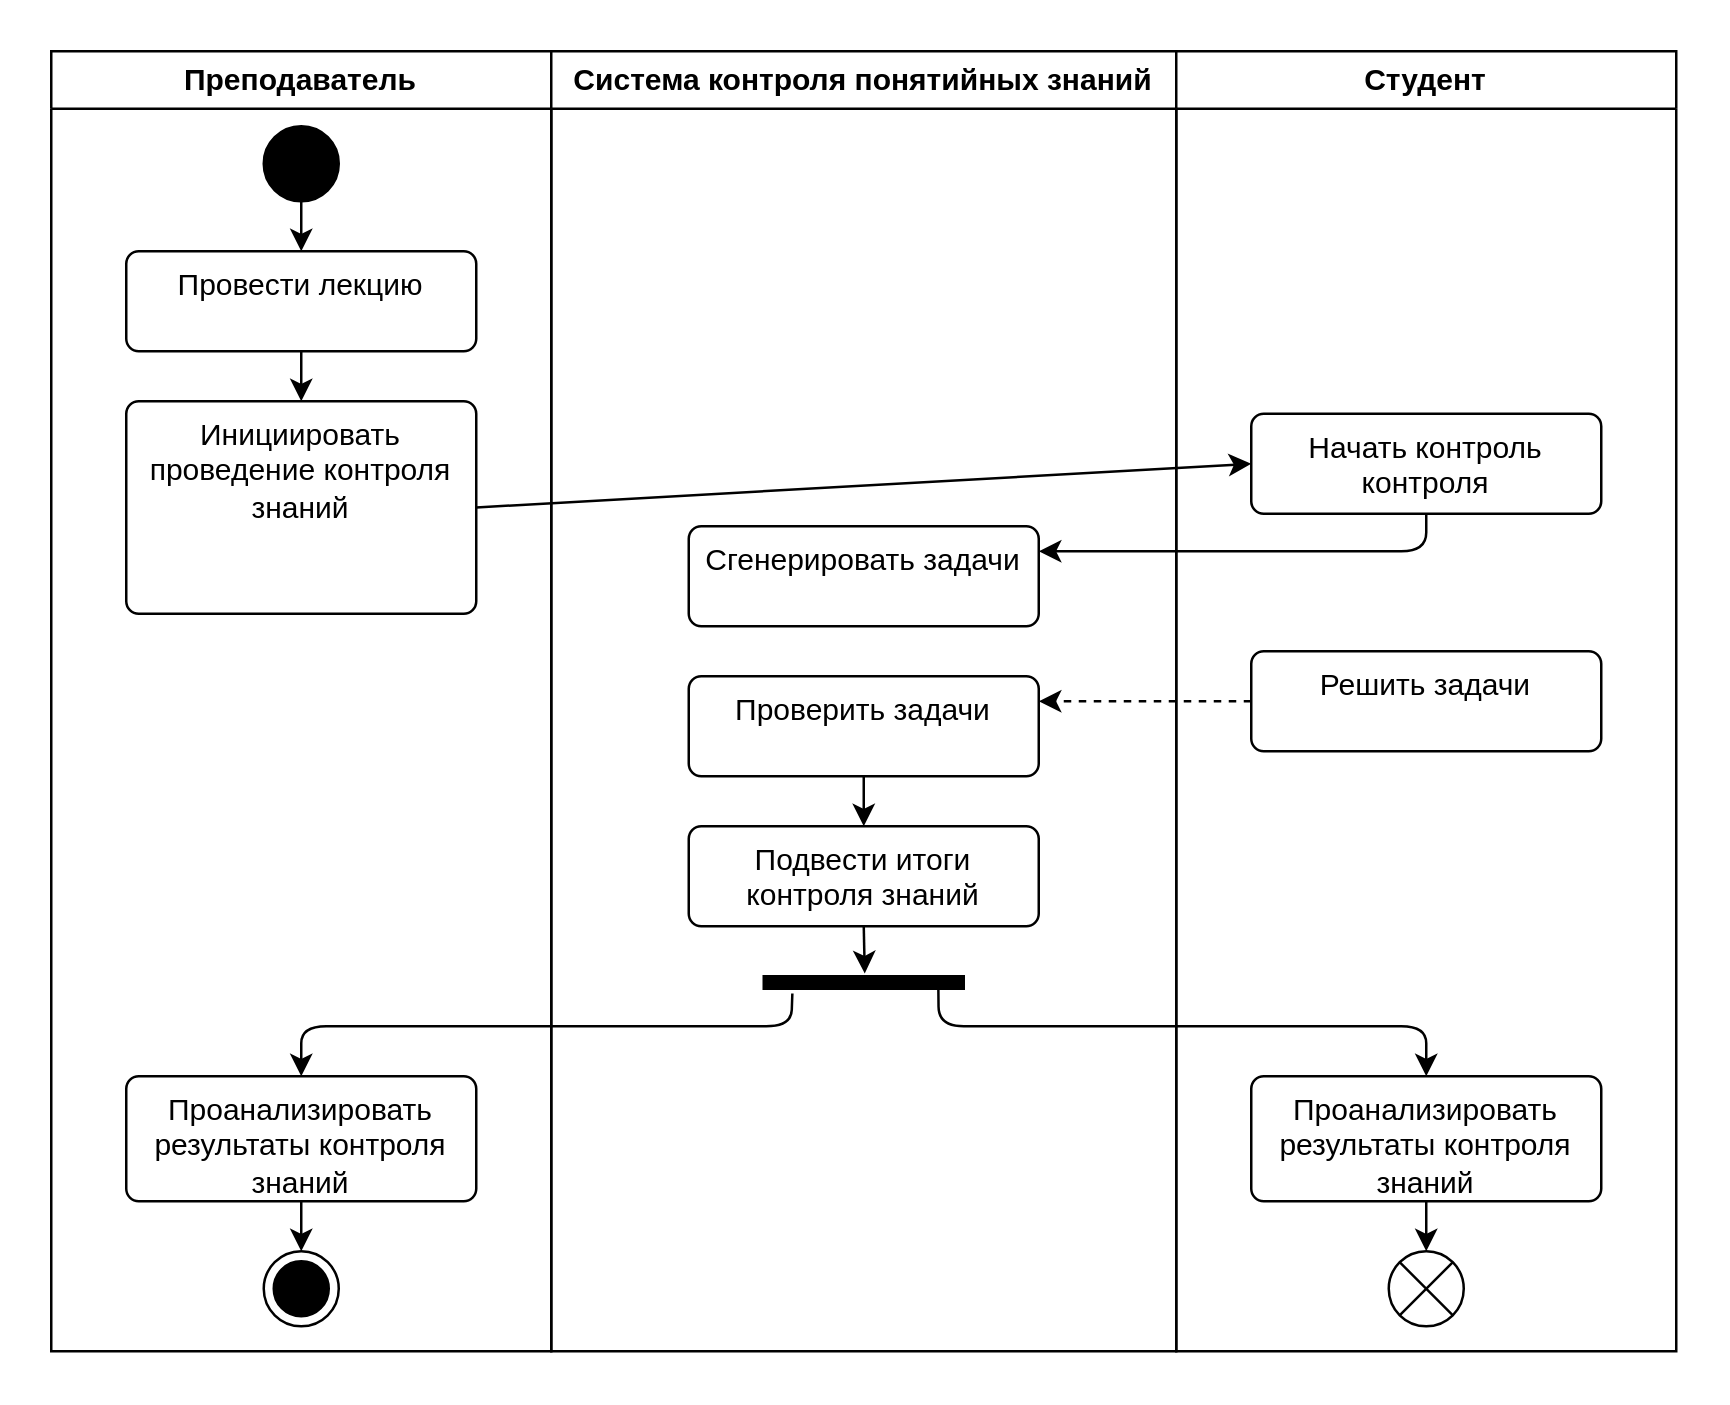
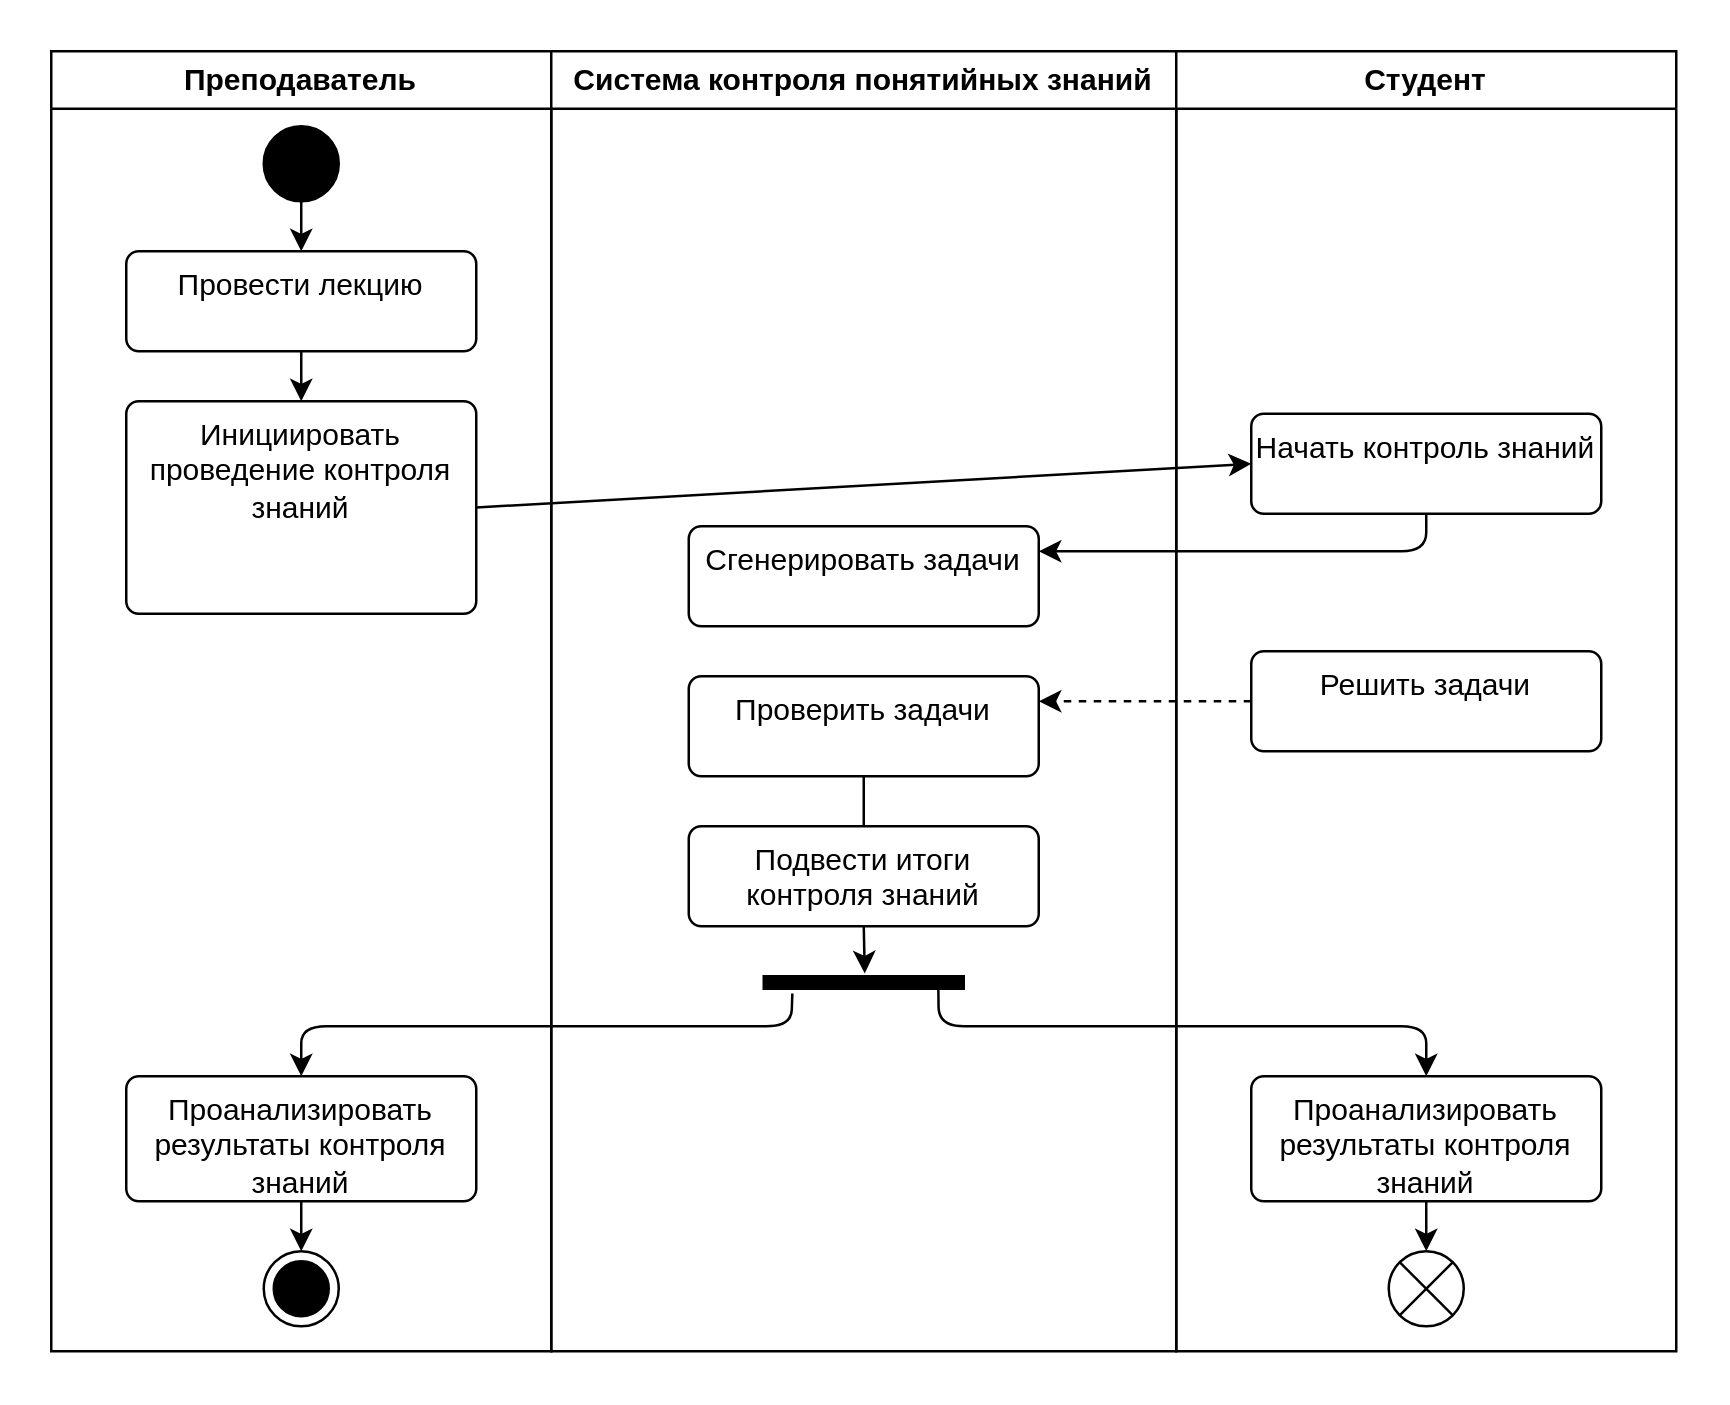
node "Начать контроль контроля": label "Начать контроль контроля" -> "Начать контроль знаний"
edge "Проверить задачи" -> "Подвести итоги контроля знаний": arrowhead classic -> none
